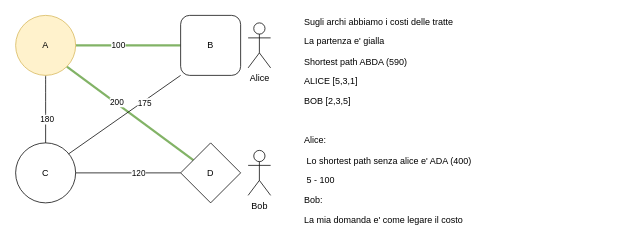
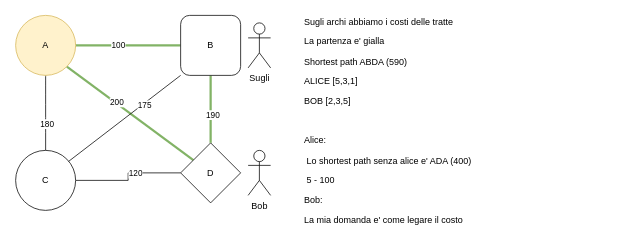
node "Alice": label "Alice" -> "Sugli"
edge "B" -- "D": added, label "190"
node "C": moved (45, 173) -> (45, 180)
